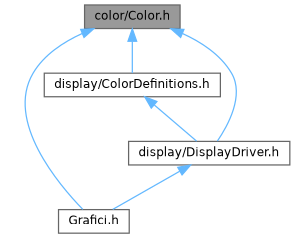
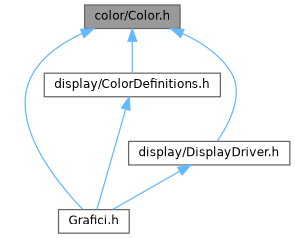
edge "display/DisplayDriver.h" -> "display/ColorDefinitions.h": now "Grafici.h" -> "display/ColorDefinitions.h"
